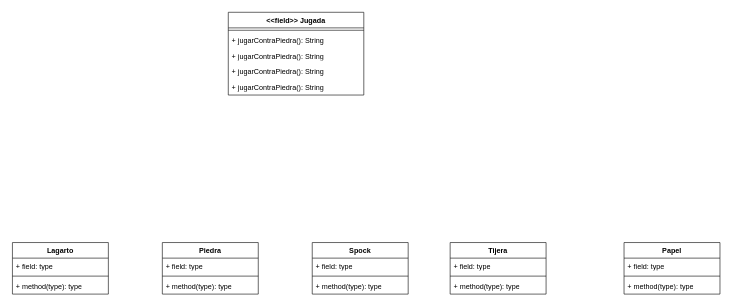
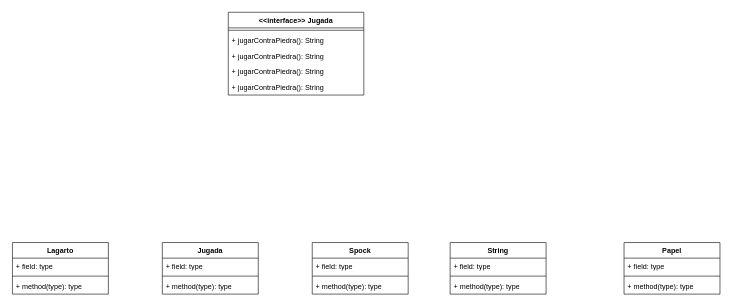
node "<<field>> Jugada": label "<<field>> Jugada" -> "<<interface>> Jugada"
node "Piedra": label "Piedra" -> "Jugada"
node "Tijera": label "Tijera" -> "String"
